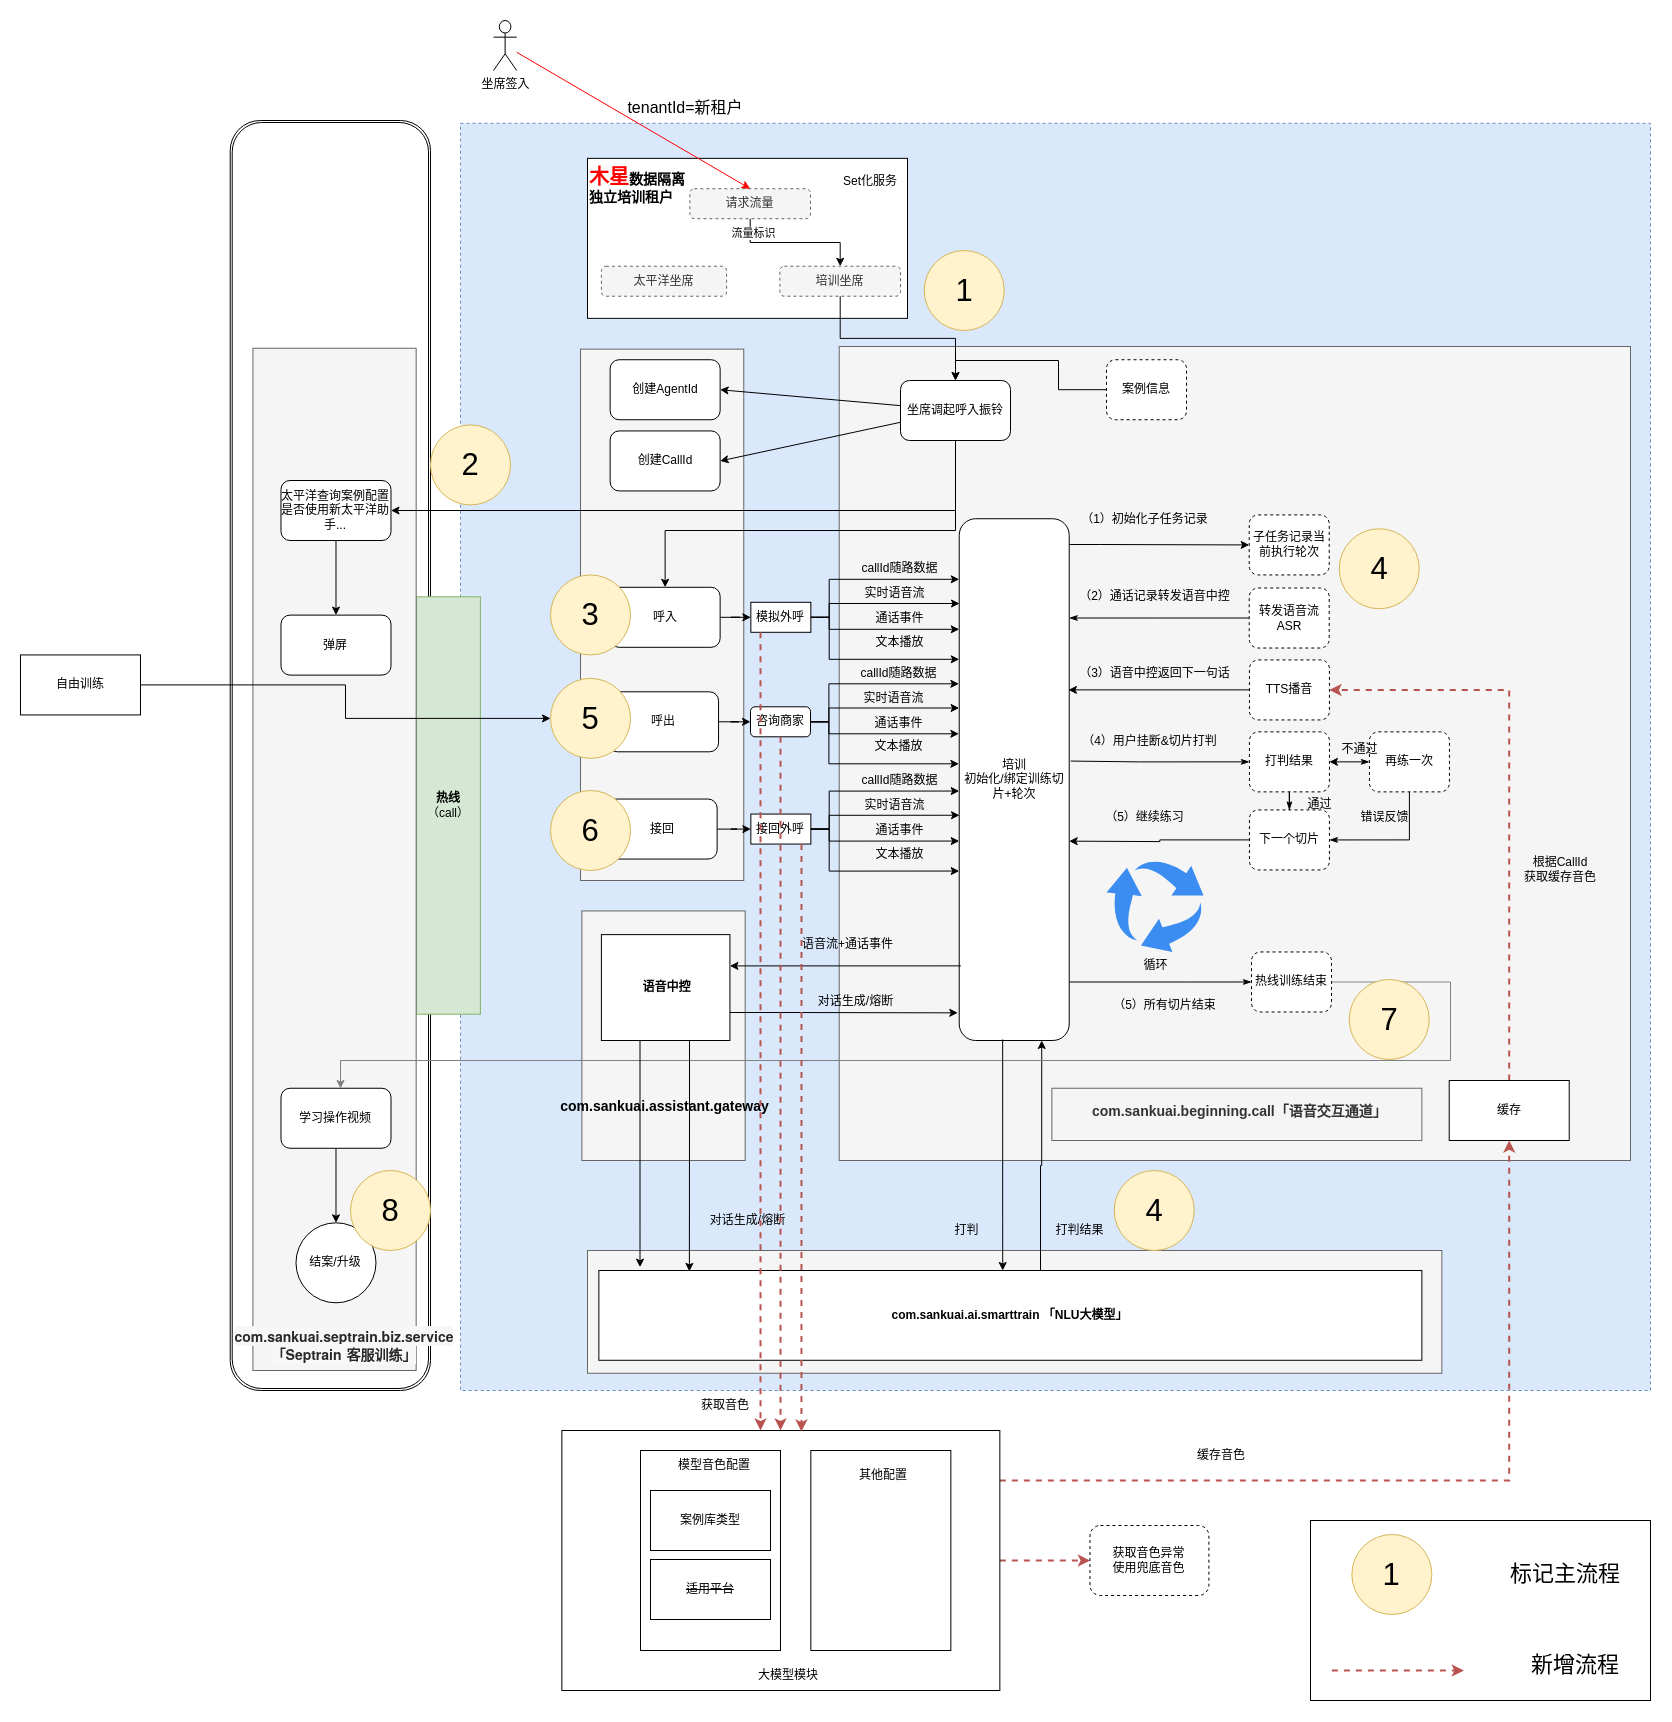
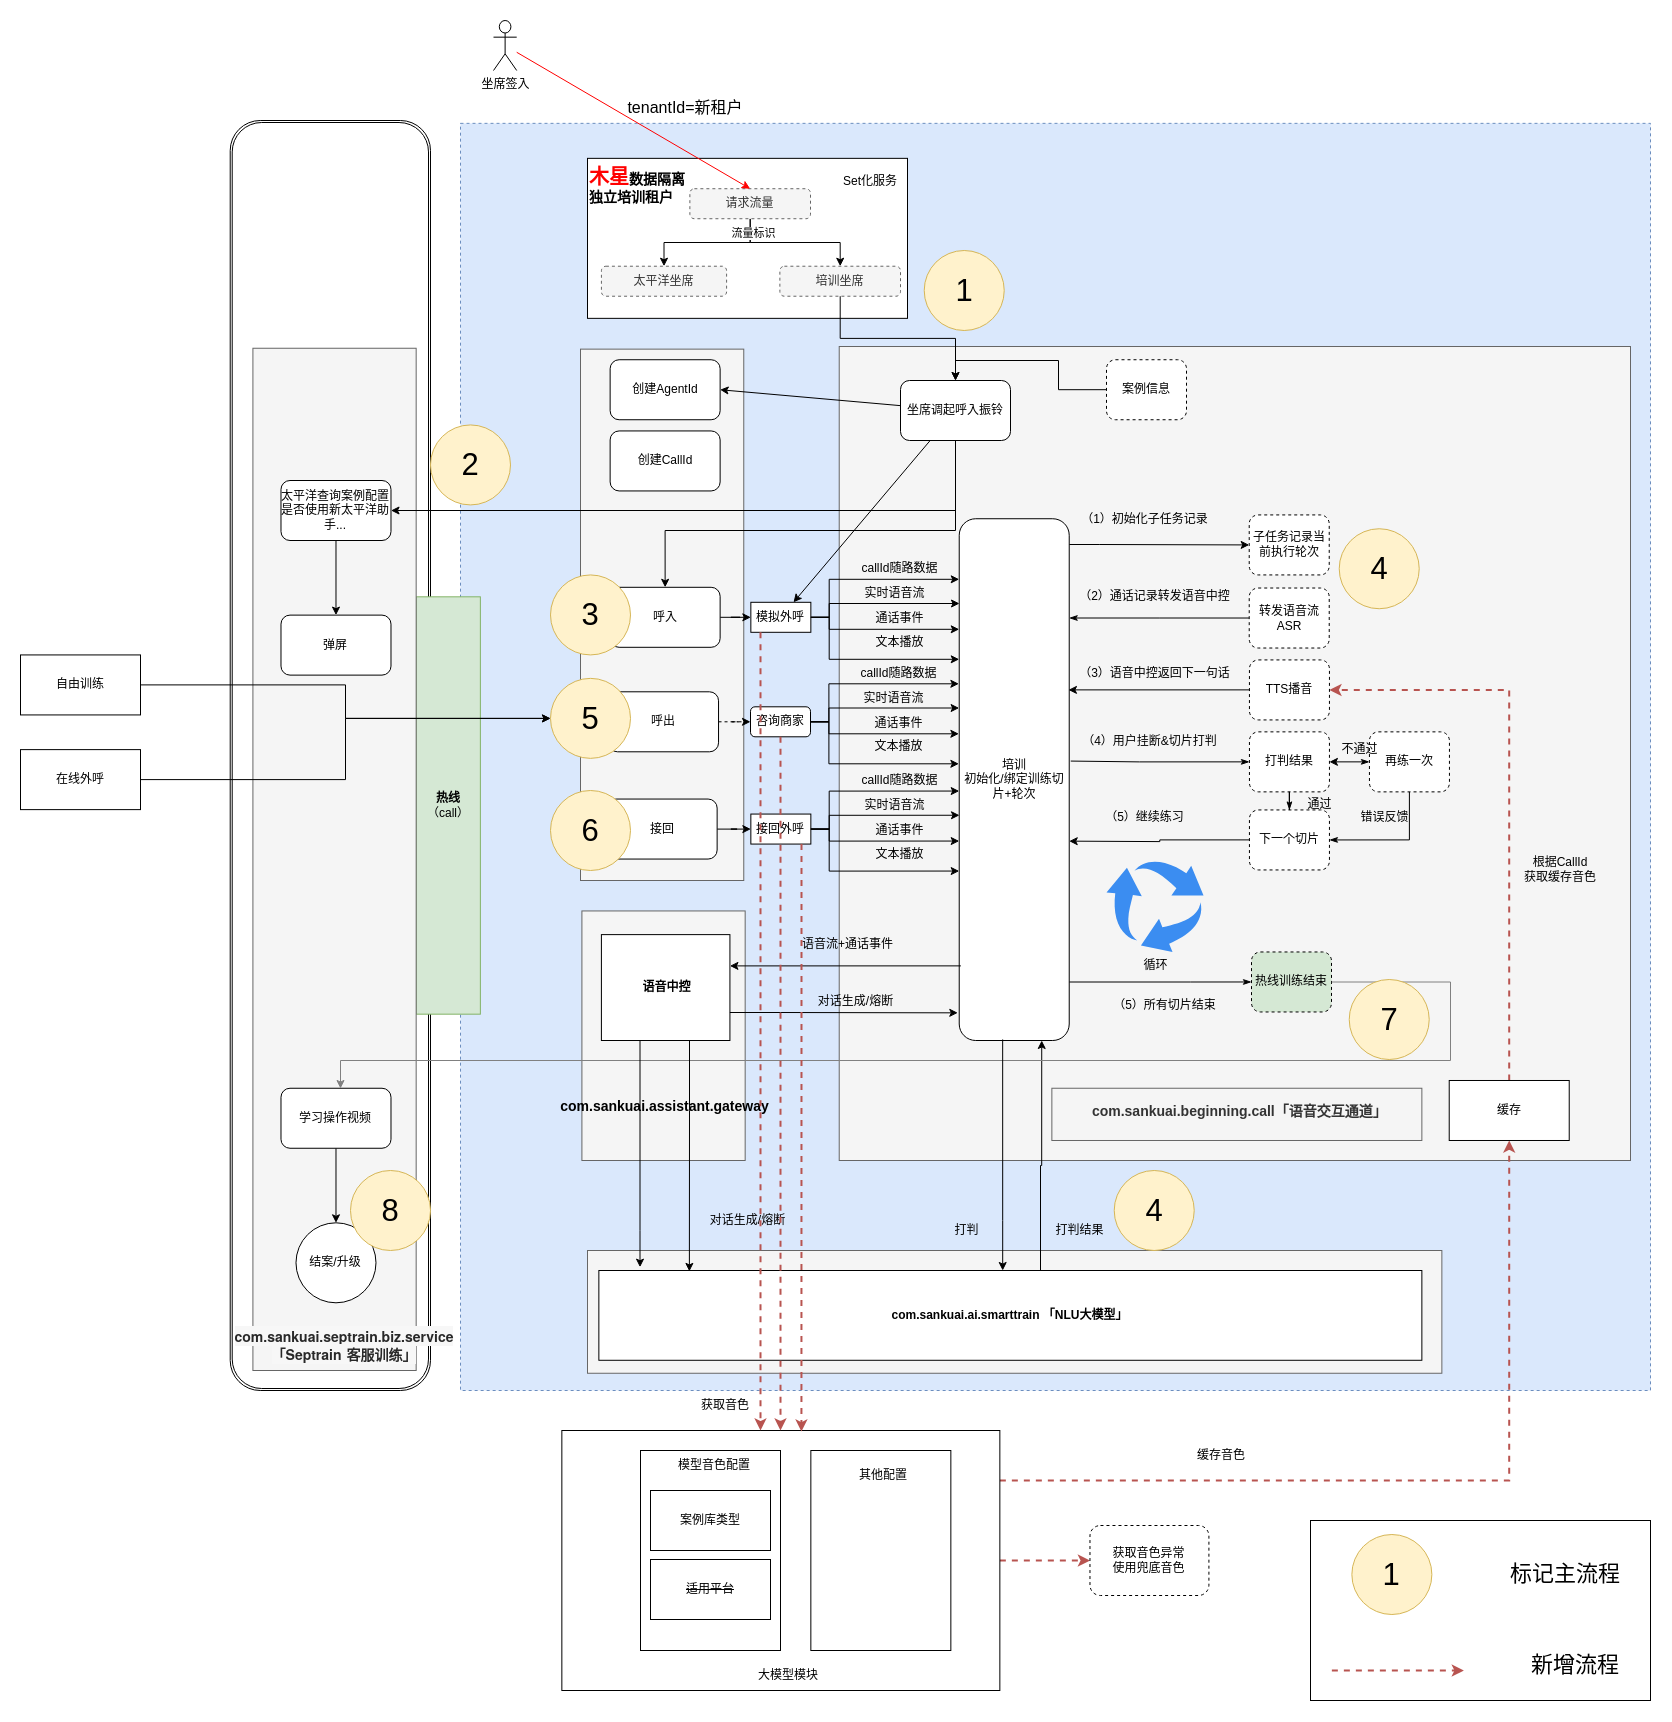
edge "请求流量" -> "太平洋坐席": added
edge "坐席调起呼入振铃" -> "创建CallId": now "坐席调起呼入振铃" -> "模拟外呼"
edge "呼出" -> "咨询商家": style solid -> dashed
node "在线外呼": added
edge "在线外呼" -> "5": added
node "热线训练结束": fillcolor #ffffff -> #d5e8d4
